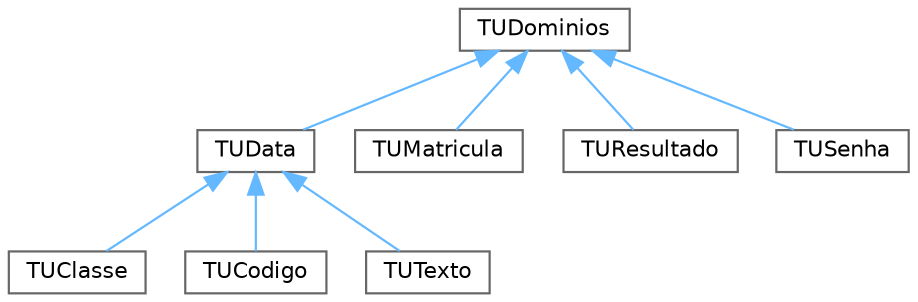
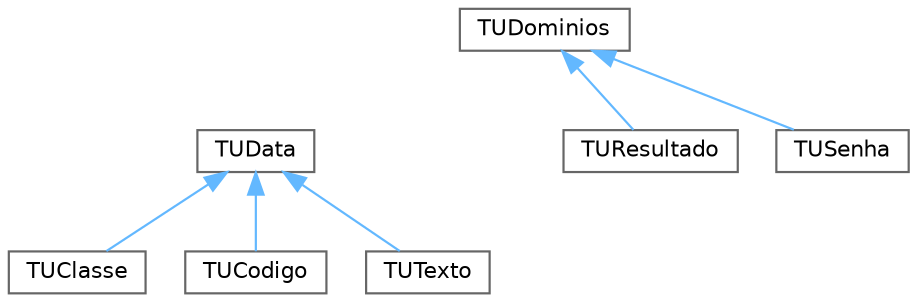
edge "TUData" -> "TUDominios": removed
node "TUMatricula": removed
